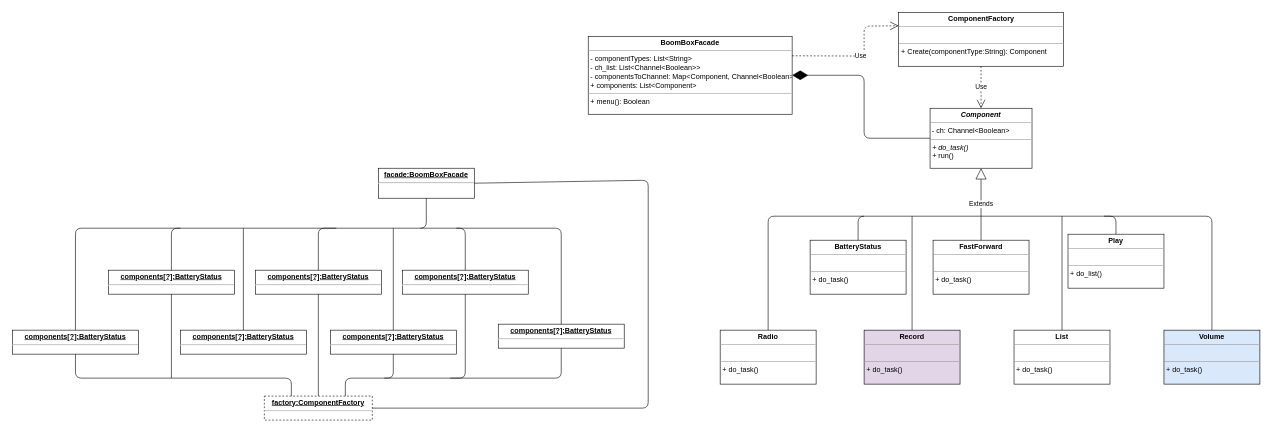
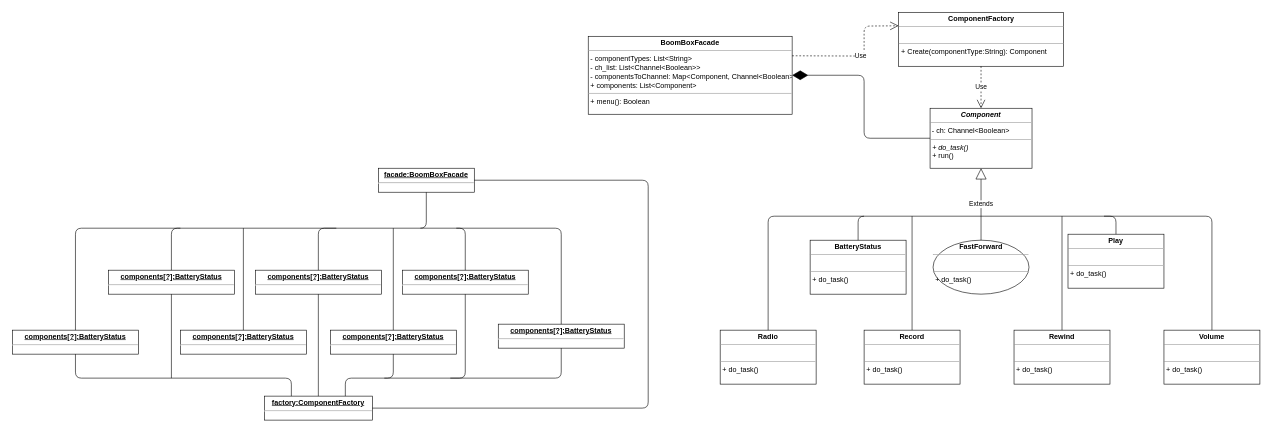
node "facade:BoomBoxFacade": size 96x30 -> 96x24
node "Play + do_list()": label "Play + do_list()" -> "Play + do_task()"
node "FastForward + do_task()": shape rectangle -> ellipse
node "List + do_task()": label "List + do_task()" -> "Rewind + do_task()"
node "Record + do_task()": fillcolor #e1d5e7 -> #ffffff
node "Volume + do_task()": fillcolor #dae8fc -> #ffffff
node "factory:ComponentFactory": style dashed -> solid
